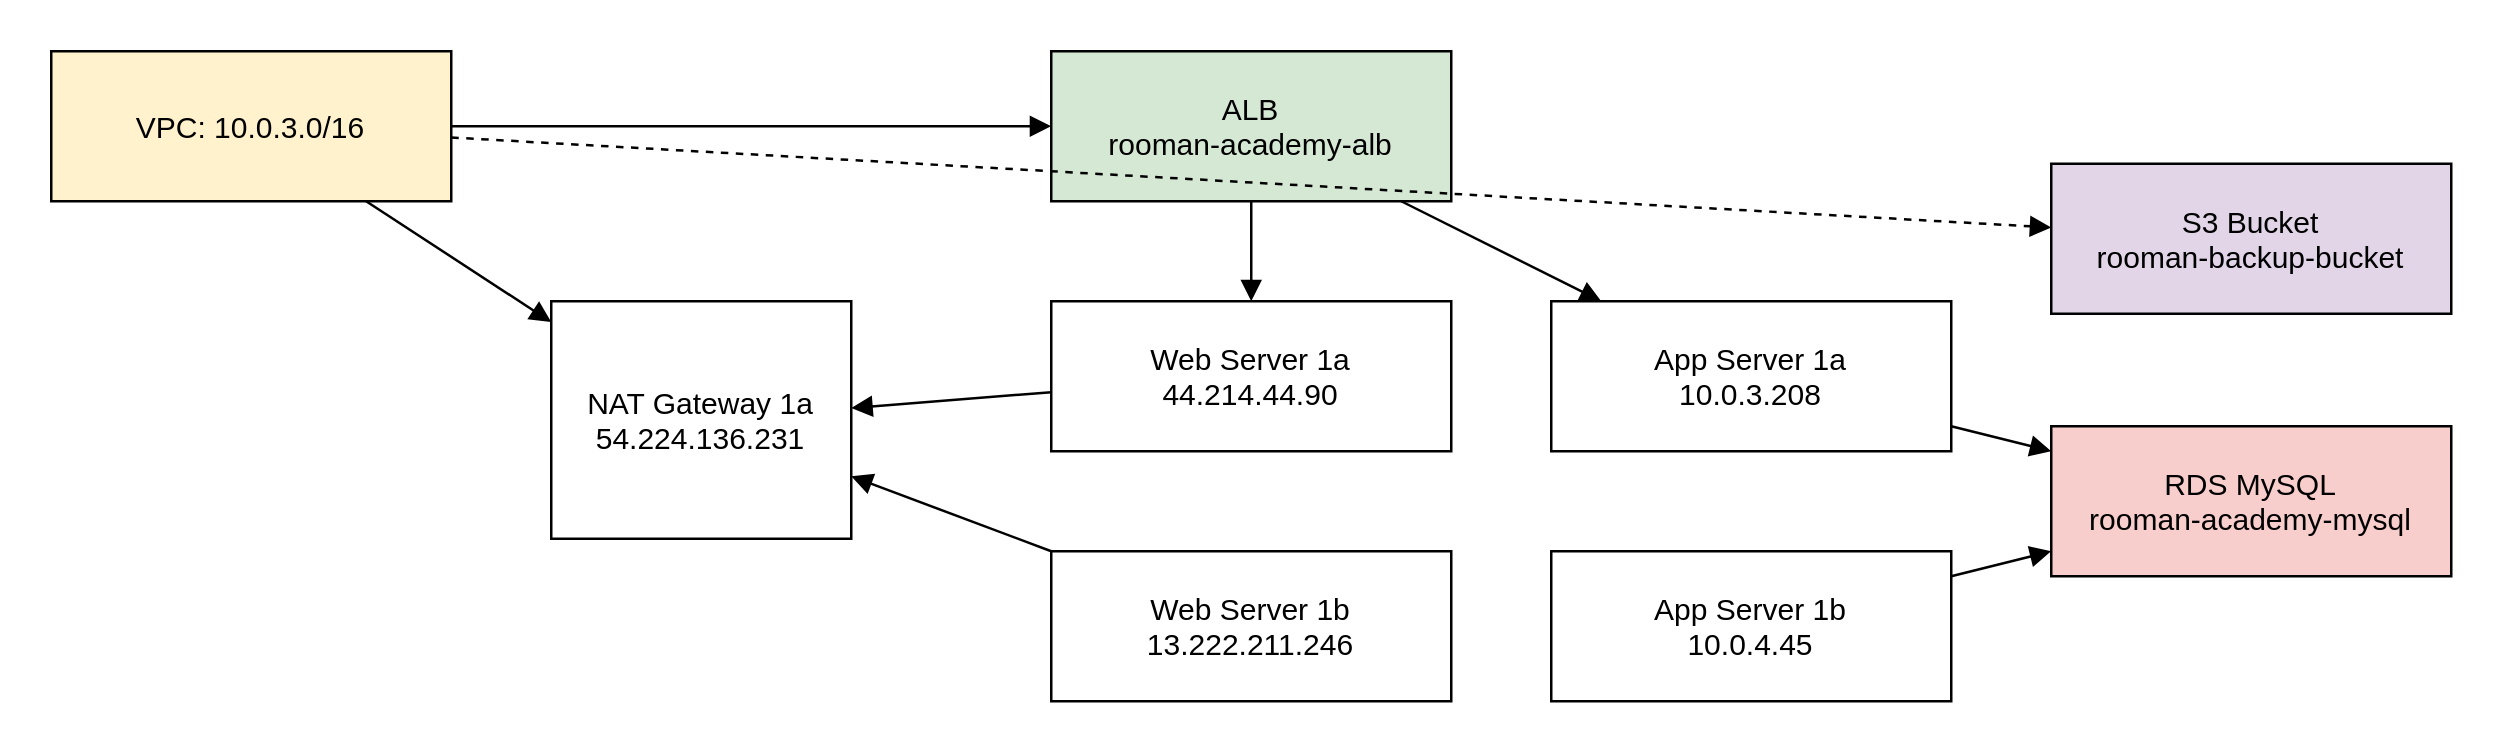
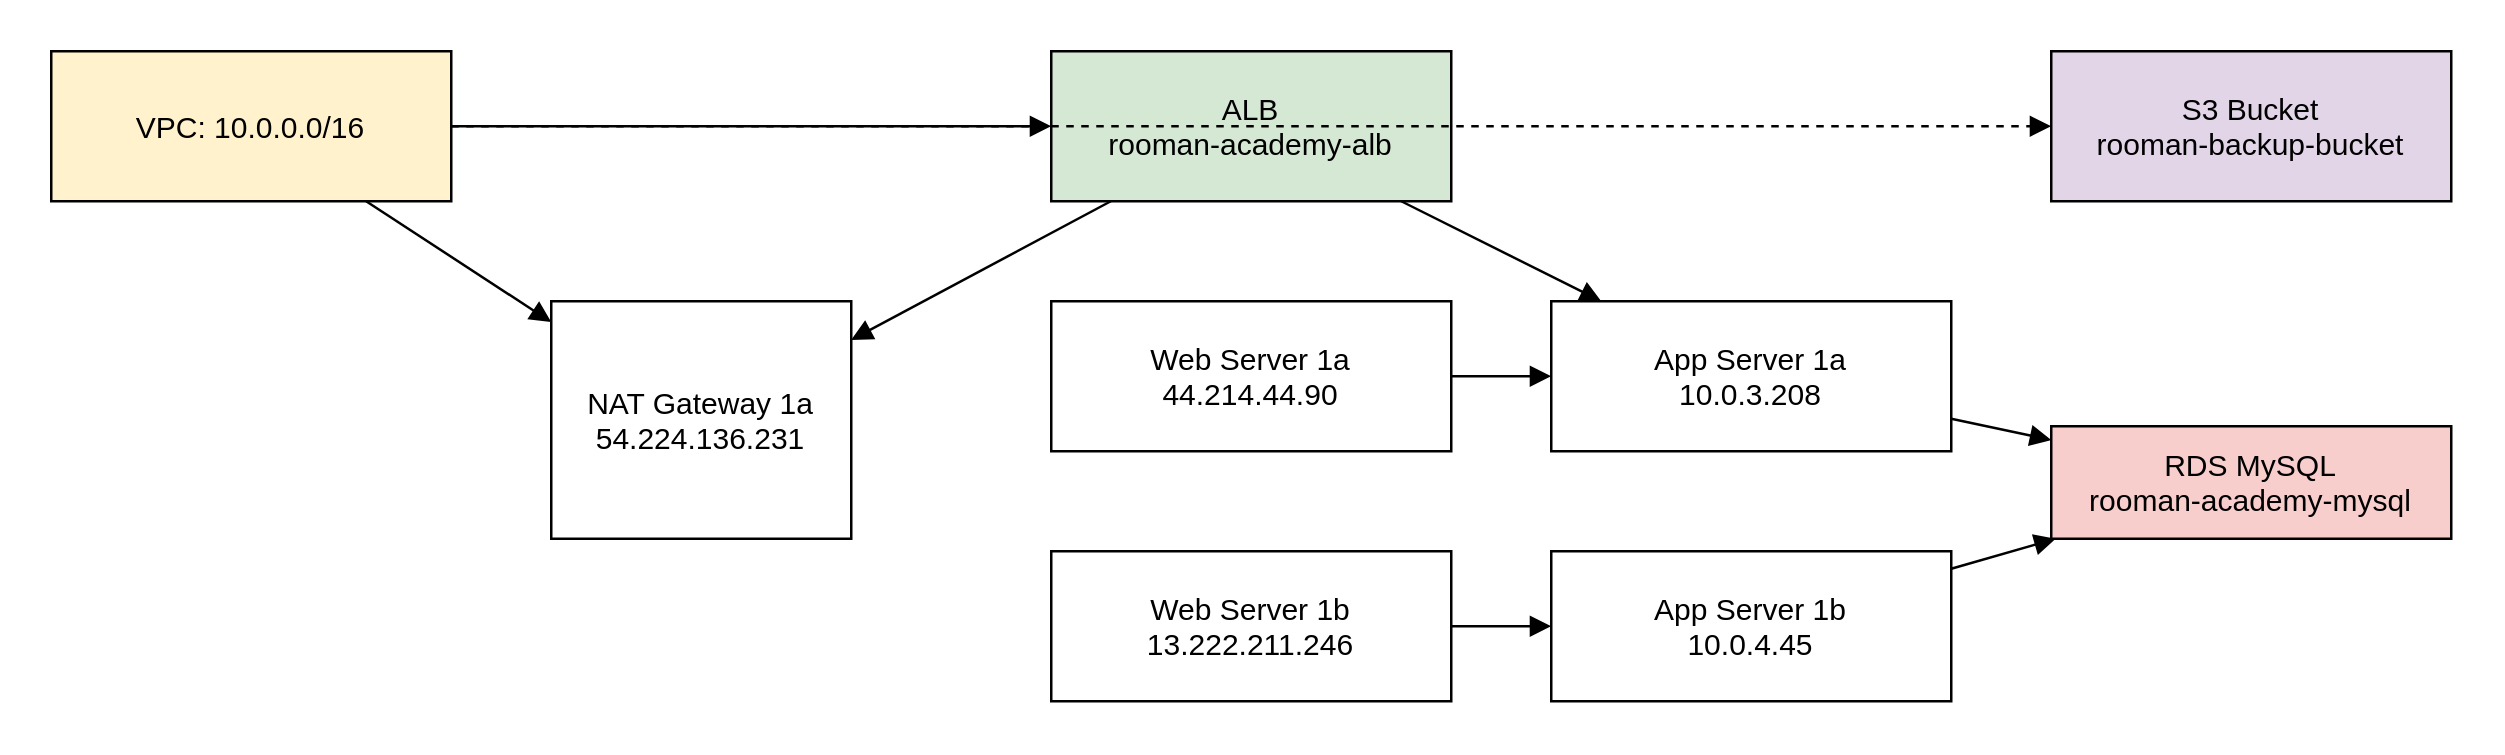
node "VPC: 10.0.3.0/16": label "VPC: 10.0.3.0/16" -> "VPC: 10.0.0.0/16"
node "S3 Bucket rooman-backup-bucket": moved (2251, 239) -> (2251, 126)
edge "ALB rooman-academy-alb" -> "Web Server 1a 44.214.44.90": now "ALB rooman-academy-alb" -> "NAT Gateway 1a 54.224.136.231"
edge "Web Server 1a 44.214.44.90" -> "NAT Gateway 1a 54.224.136.231": now "Web Server 1a 44.214.44.90" -> "App Server 1a 10.0.3.208"
node "RDS MySQL rooman-academy-mysql": size 400x150 -> 400x113
edge "Web Server 1b 13.222.211.246" -> "NAT Gateway 1a 54.224.136.231": now "Web Server 1b 13.222.211.246" -> "App Server 1b 10.0.4.45"
